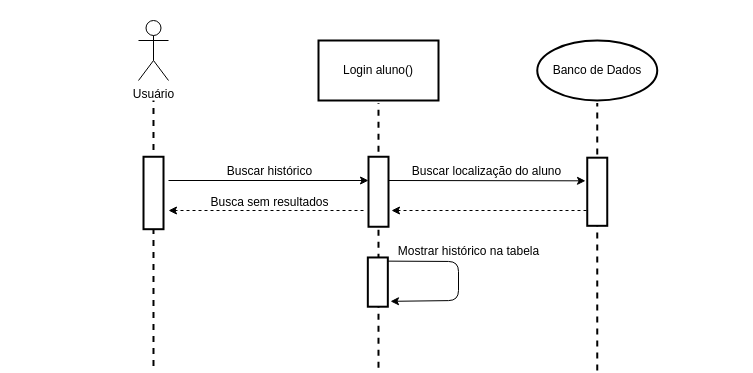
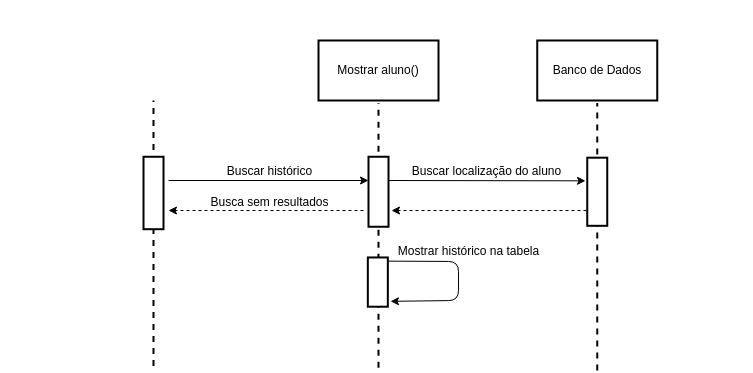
node "Usuário": removed
node "Login aluno()": label "Login aluno()" -> "Mostrar aluno()"
node "Banco de Dados": shape ellipse -> rectangle
